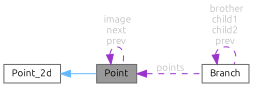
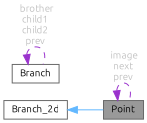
node "Point_2d": label "Point_2d" -> "Branch_2d"
edge "Branch" -> "Point": removed, label "points"
